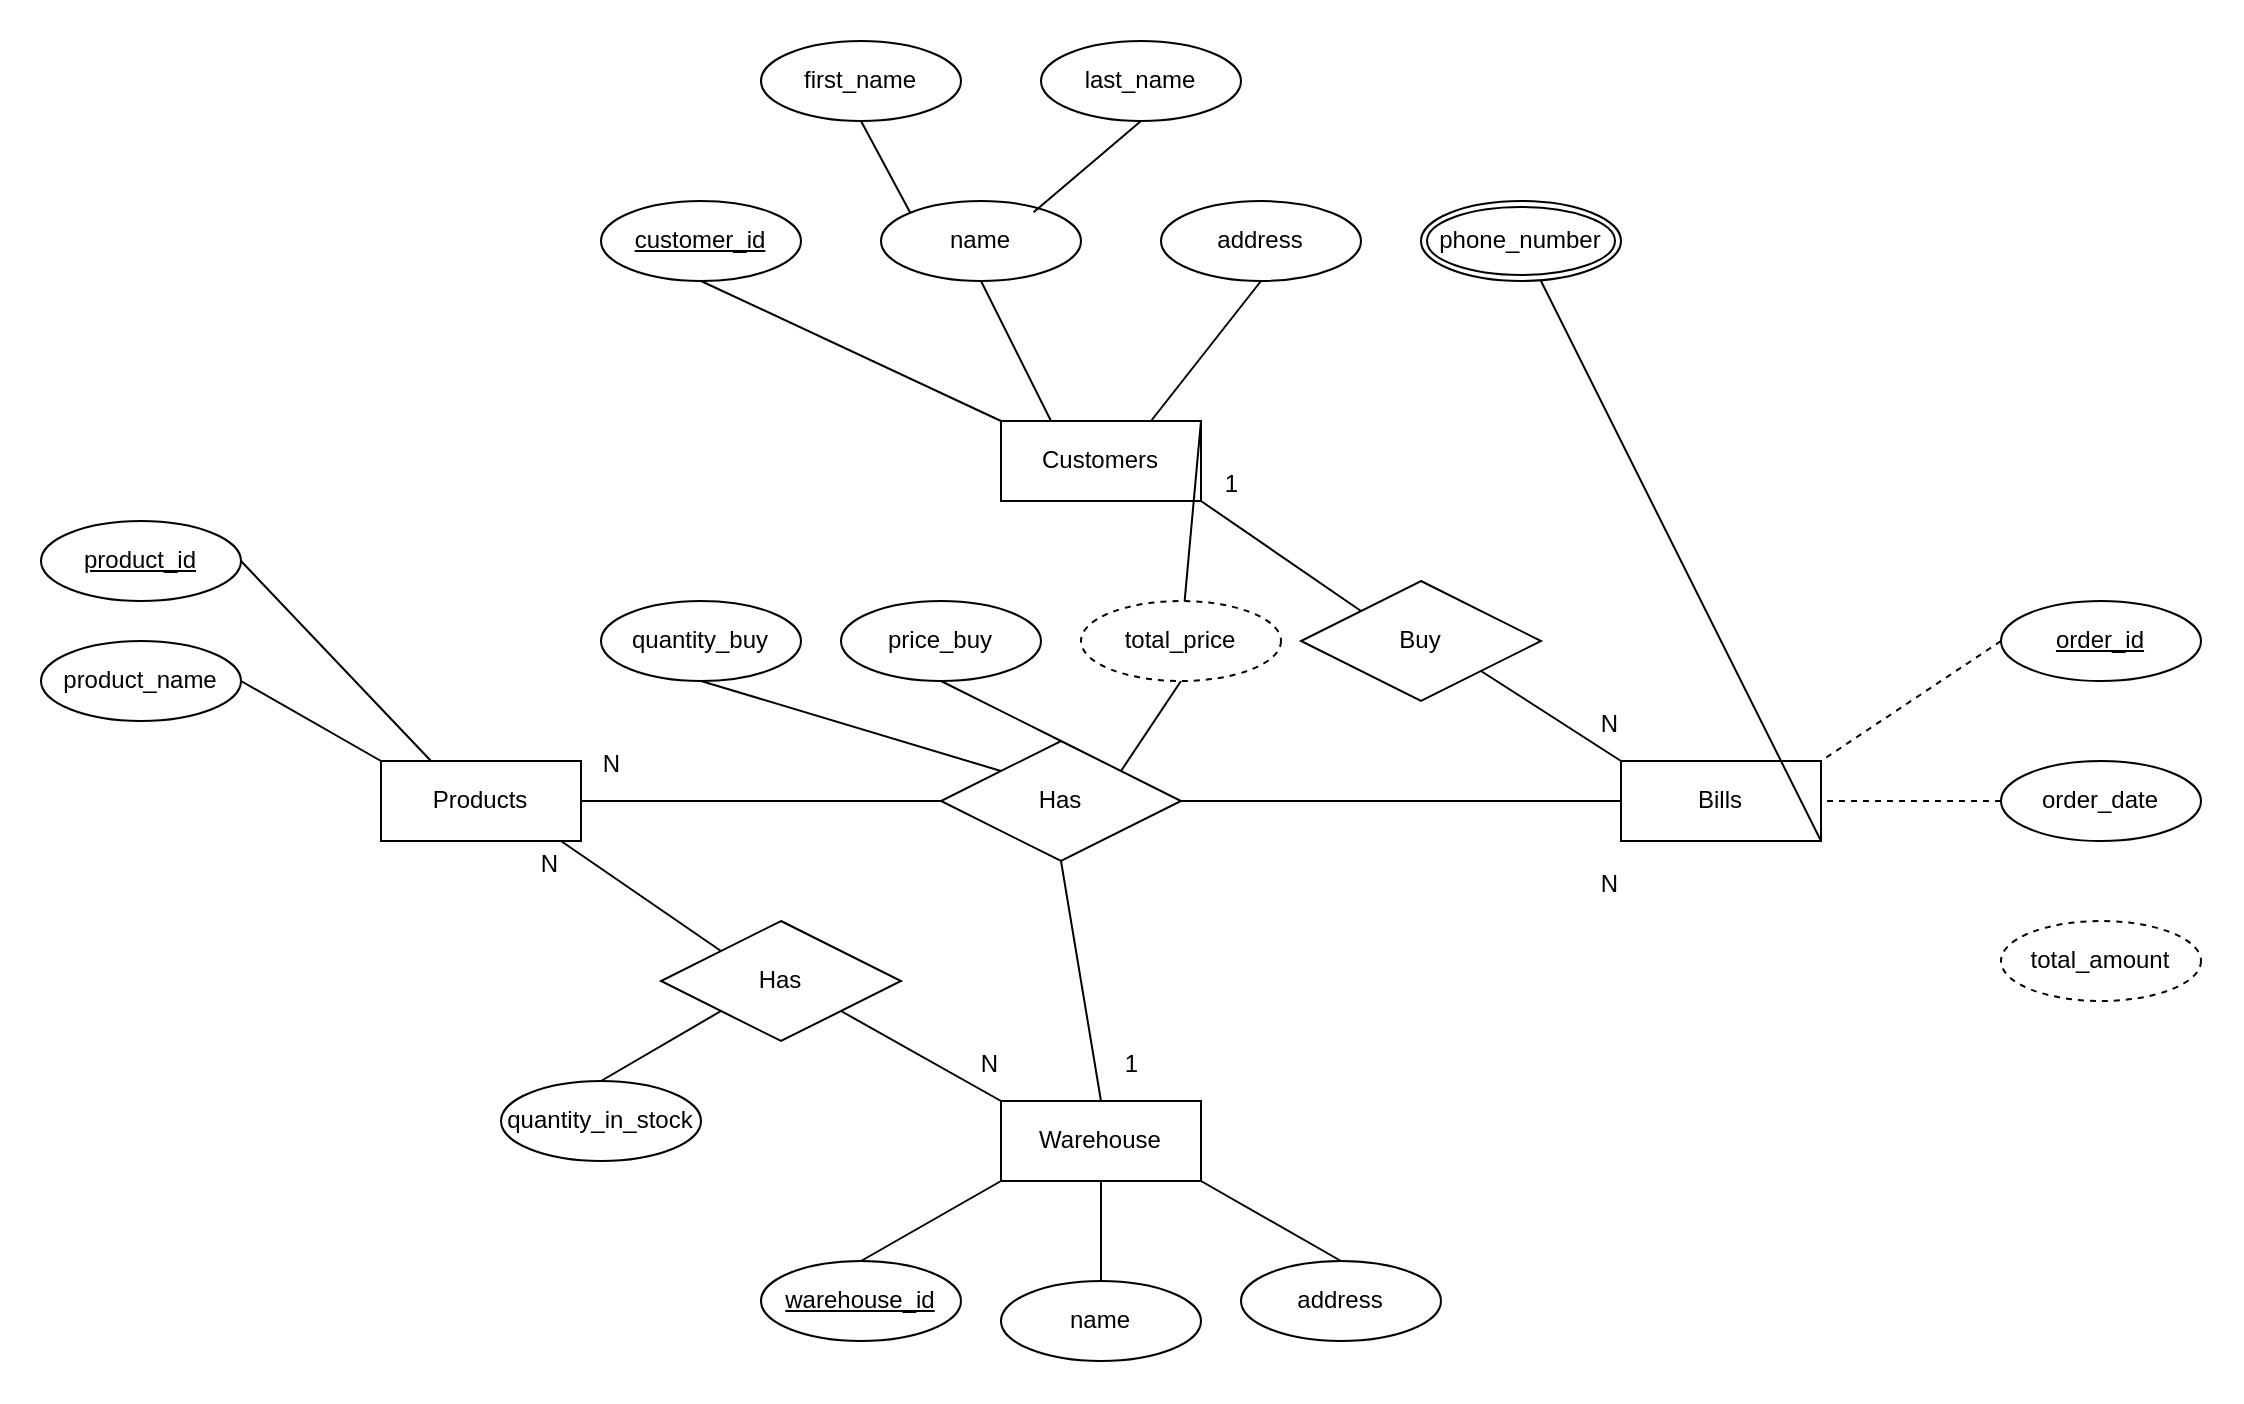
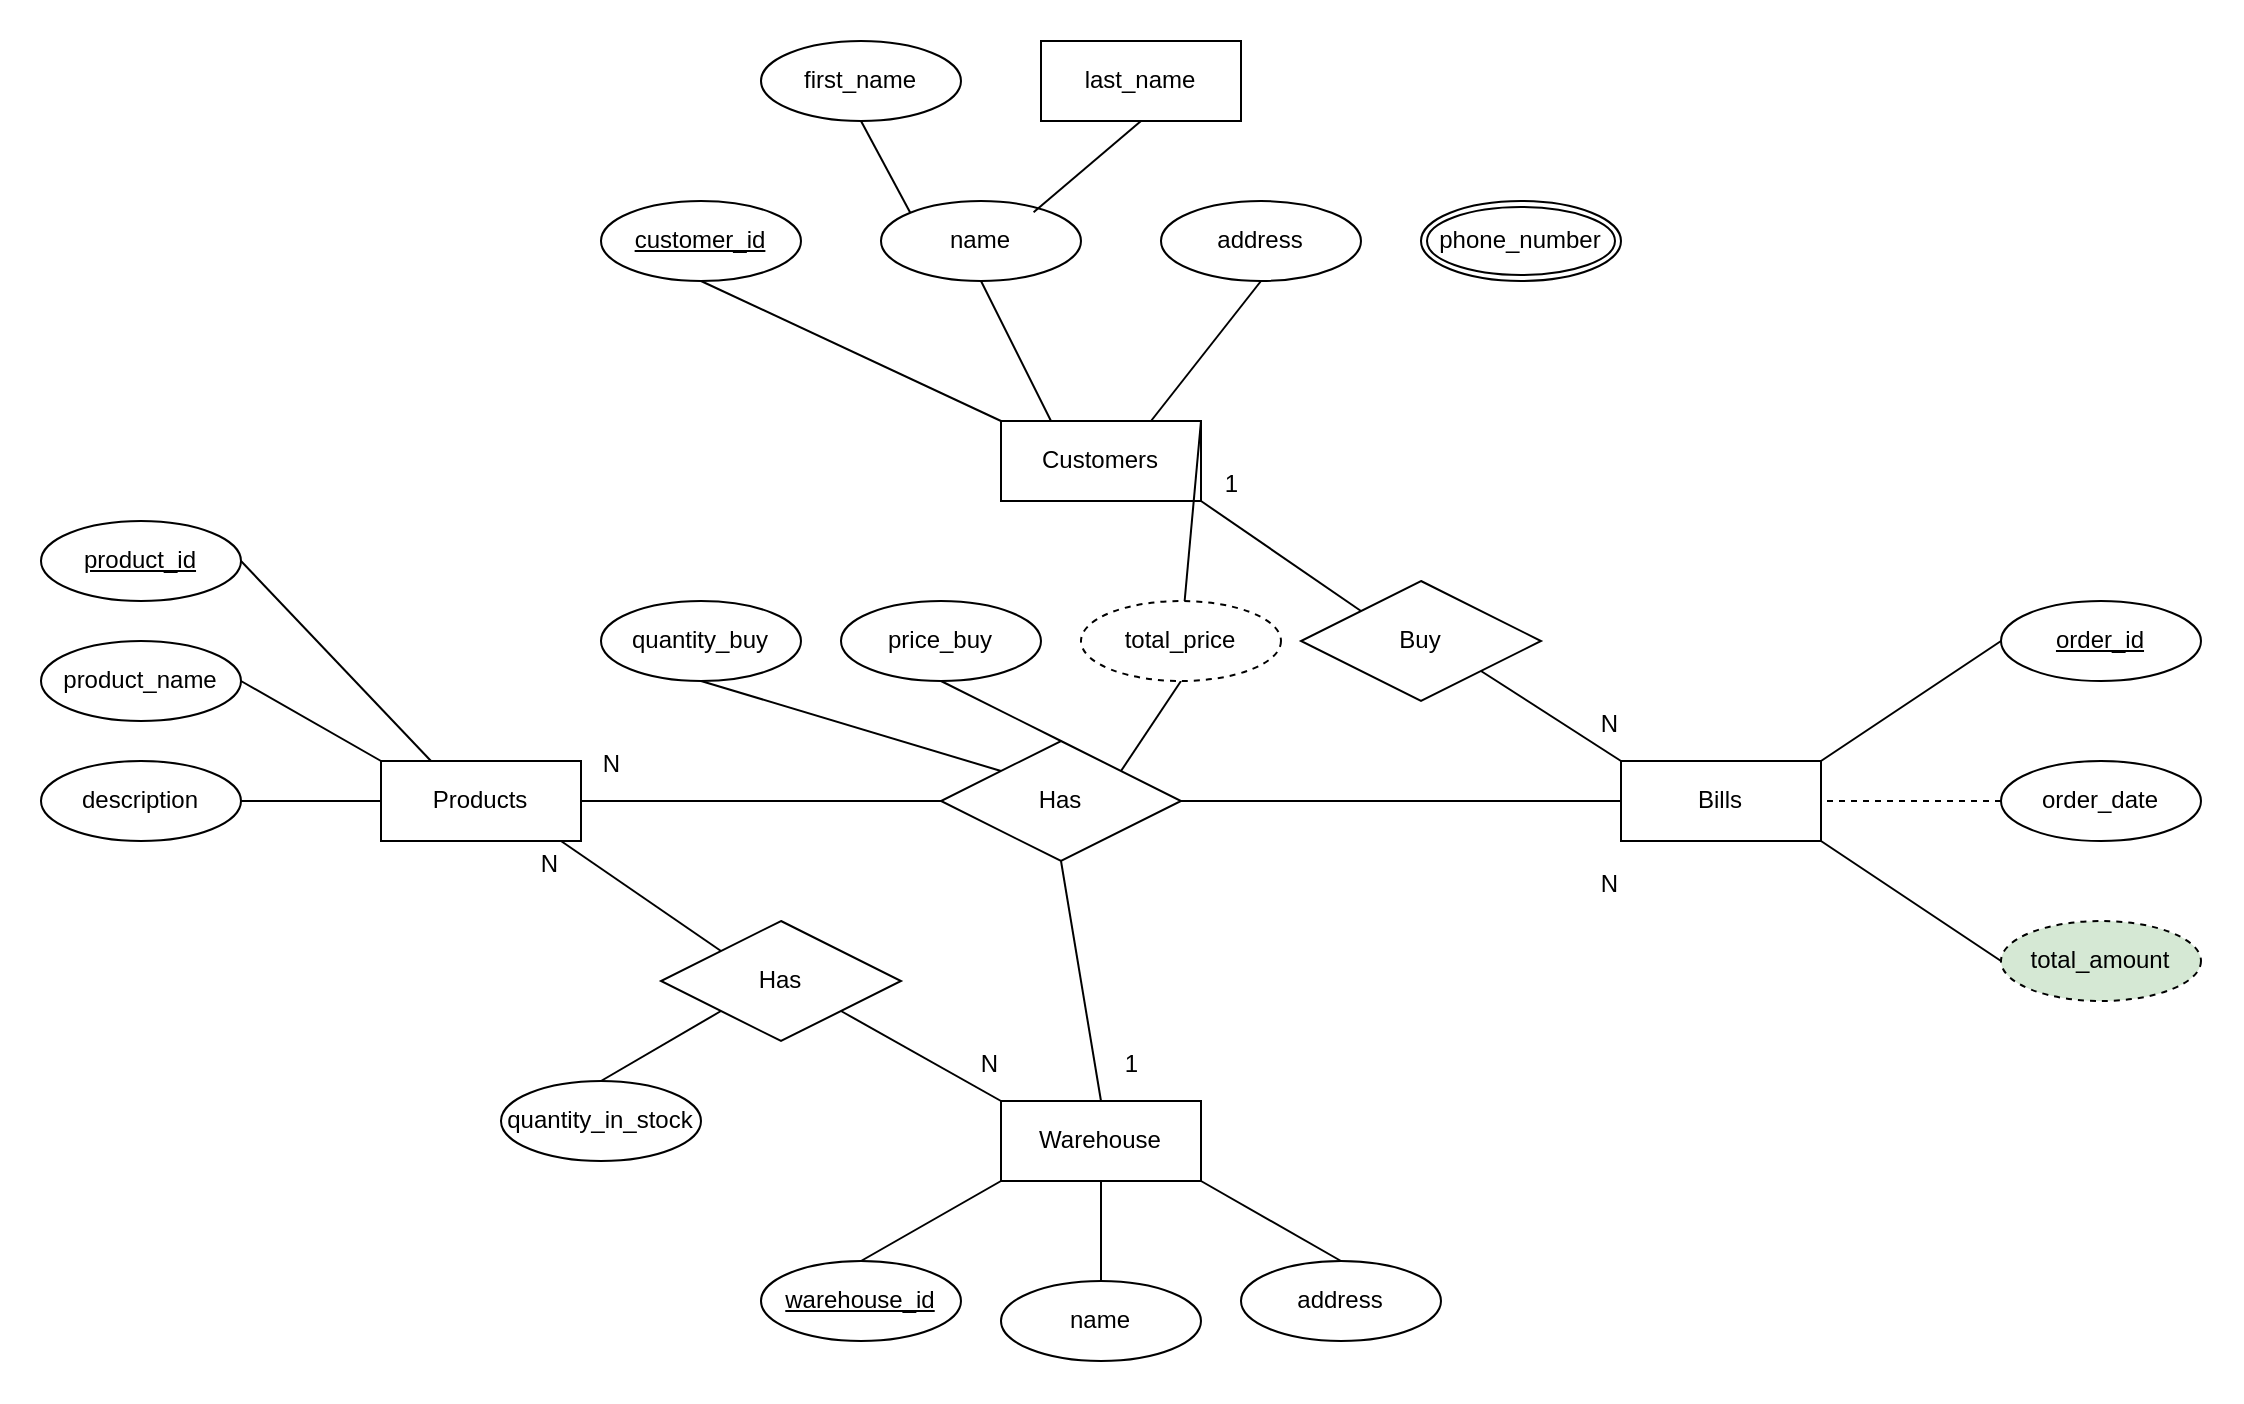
node "last_name": shape ellipse -> rectangle
edge "phone_number" -- "Bills": now "total_amount" -- "Bills"
edge "order_id" -- "Bills": style dashed -> solid
node "description": added
edge "description" -- "Products": added
node "total_amount": fillcolor #ffffff -> #d5e8d4
